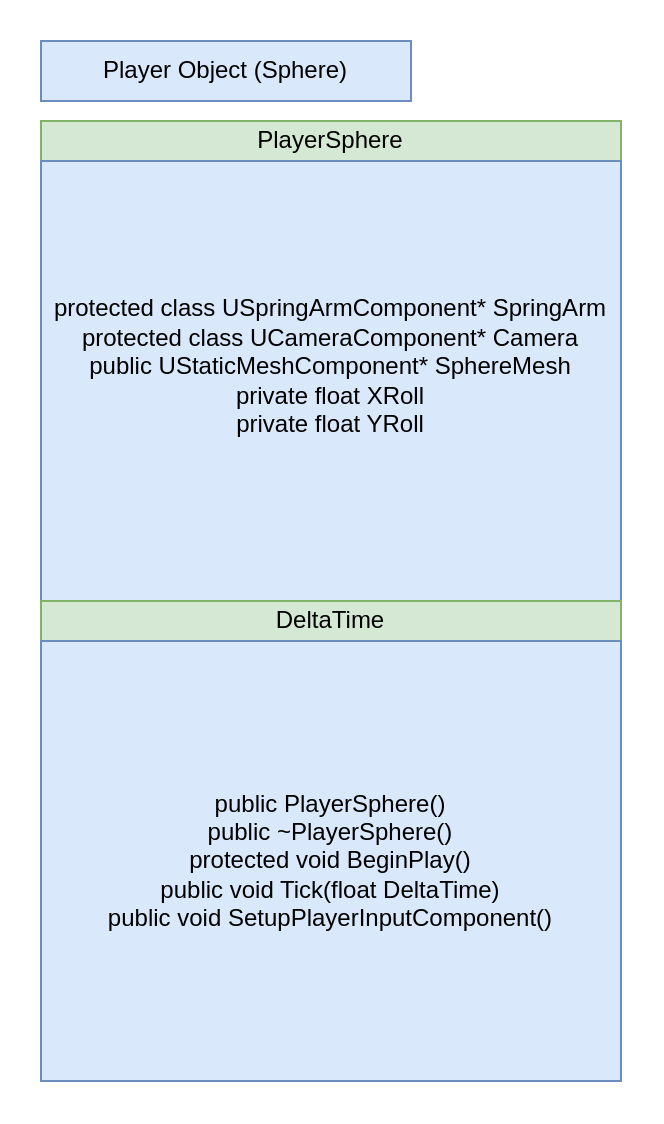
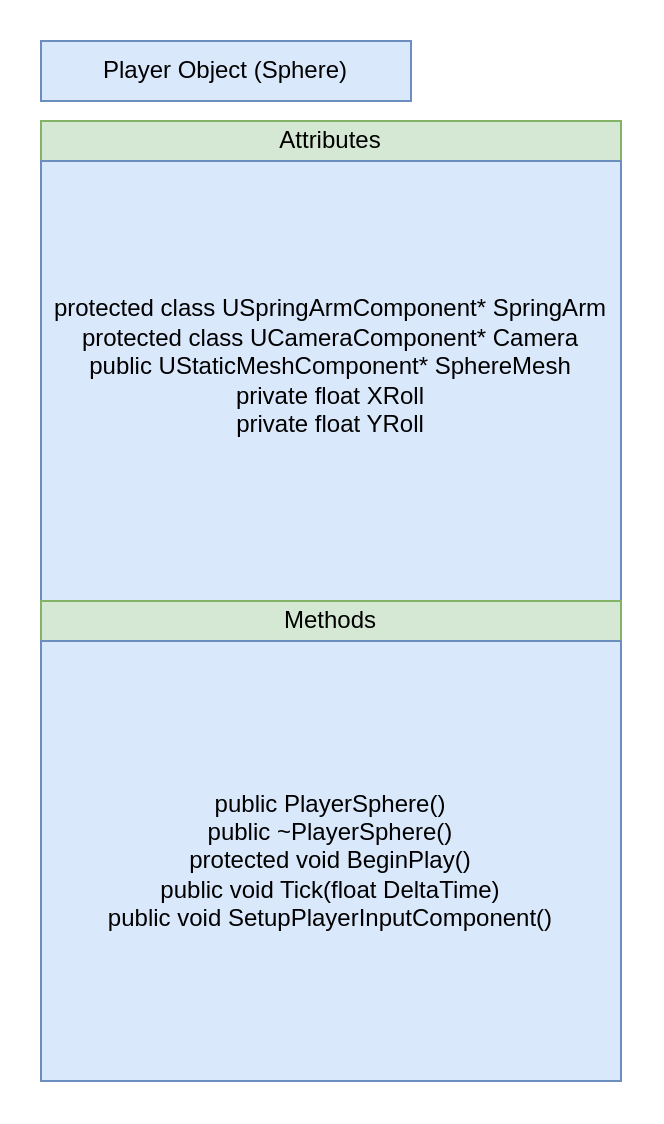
node "PlayerSphere": label "PlayerSphere" -> "Attributes"
node "DeltaTime": label "DeltaTime" -> "Methods"
